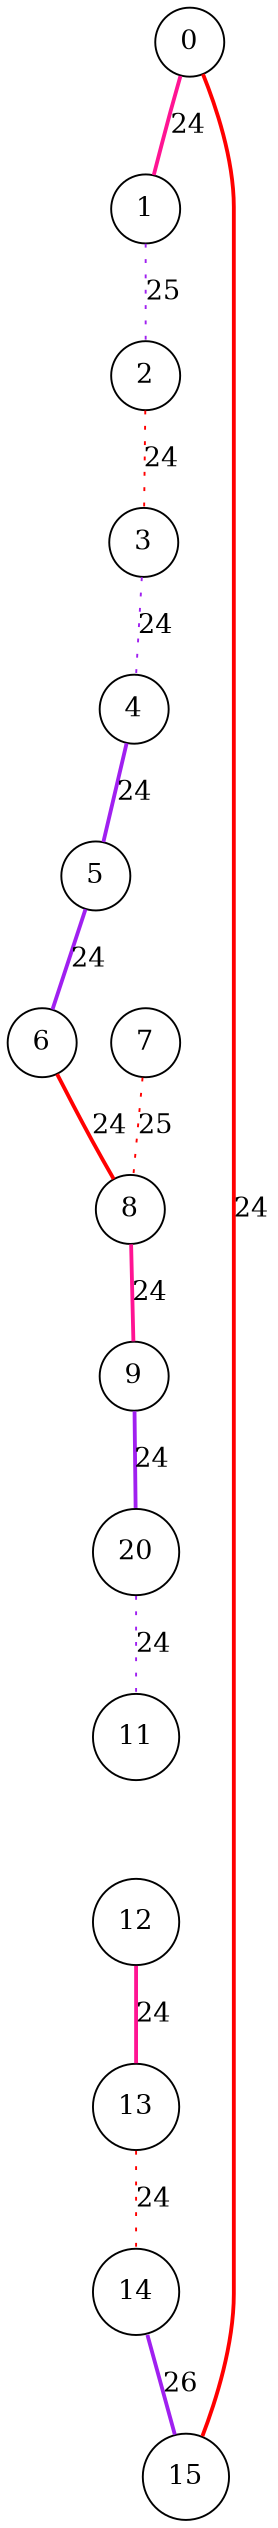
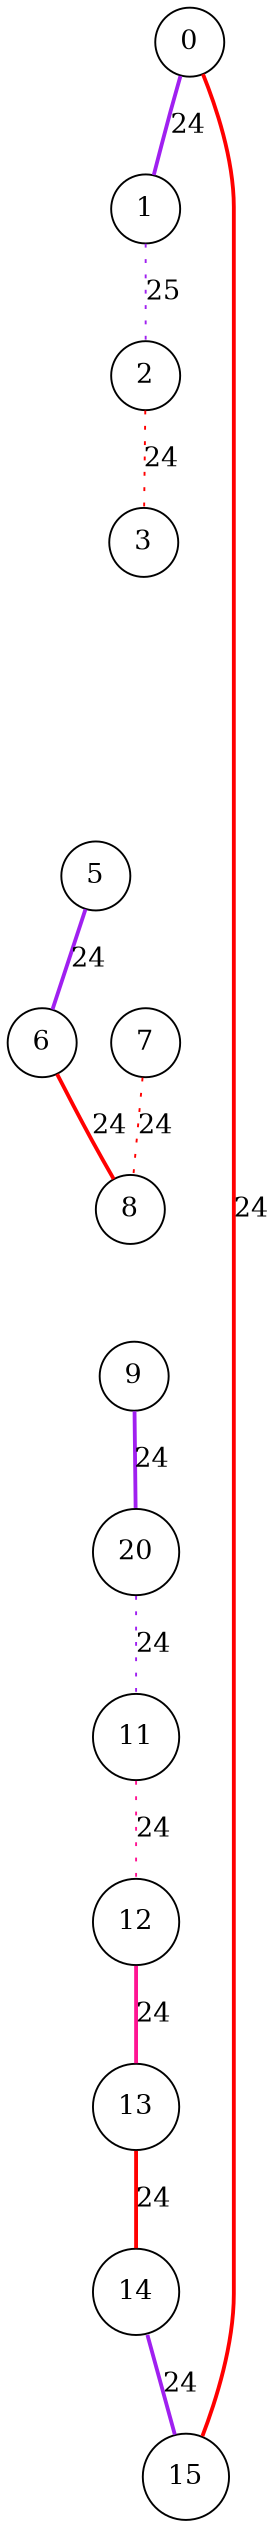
edge "0" -- "1": color deeppink -> purple
node "4": removed
edge "7" -- "8": label "25" -> "24"
edge "8" -- "9": removed, label "24"
edge "11" -- "12": added, label "24"
edge "13" -- "14": style dotted -> bold
edge "14" -- "15": label "26" -> "24"
